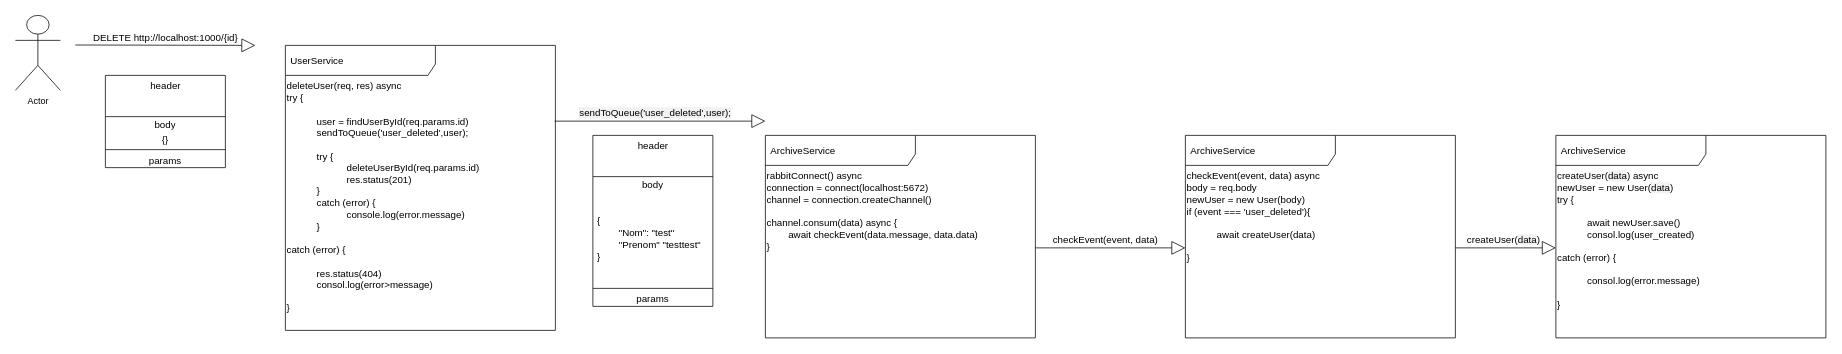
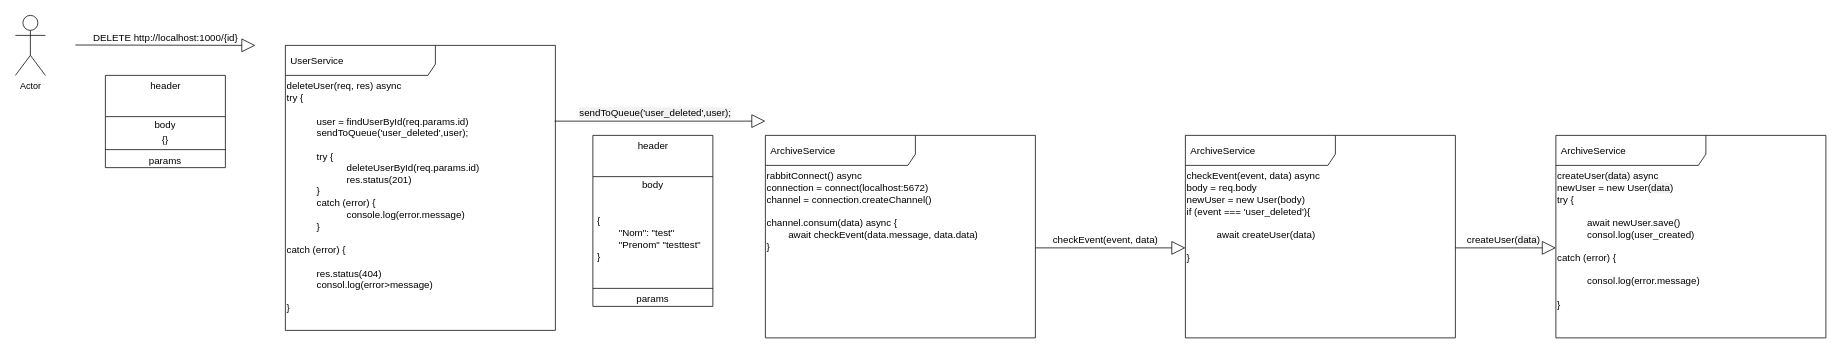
node "Actor": size 45x75 -> 30x60
